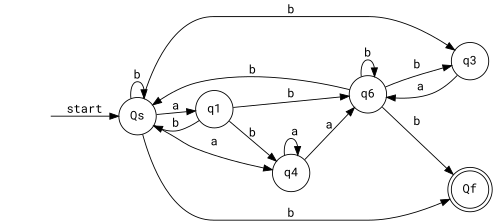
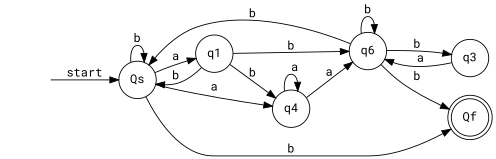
edge "Qs" -> "q3": removed, label "b"
